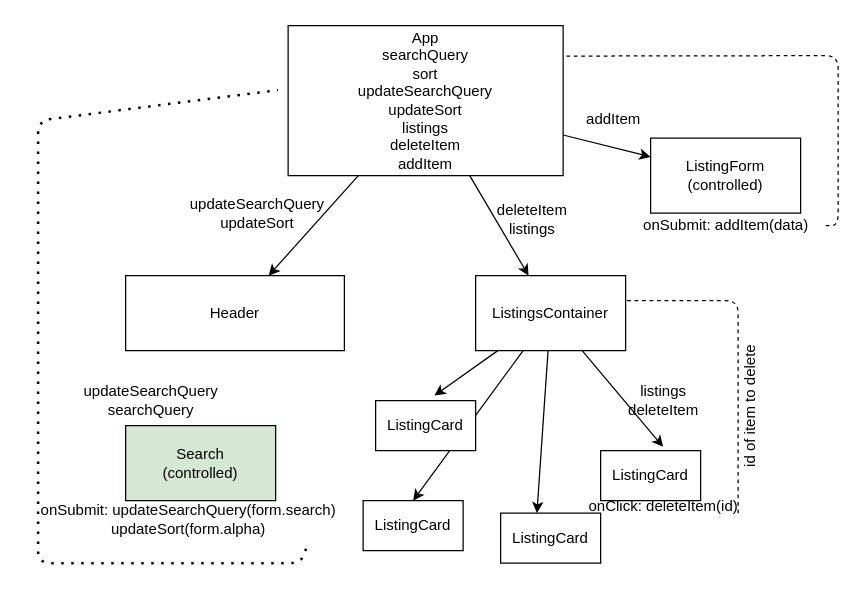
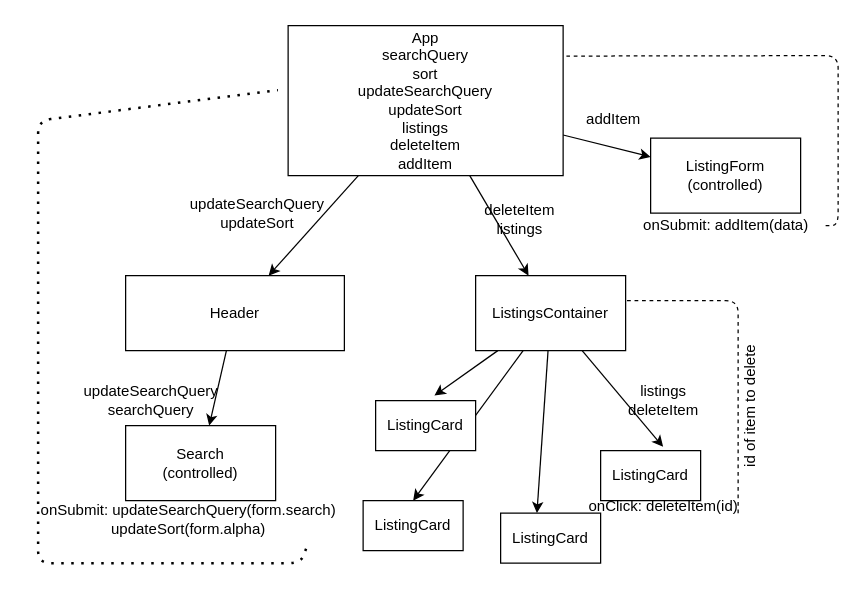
node "deleteItem listings": moved (532, 219) -> (519, 219)
edge "Header" -> "Search (controlled)": added
node "Search (controlled)": fillcolor #d5e8d4 -> #ffffff
